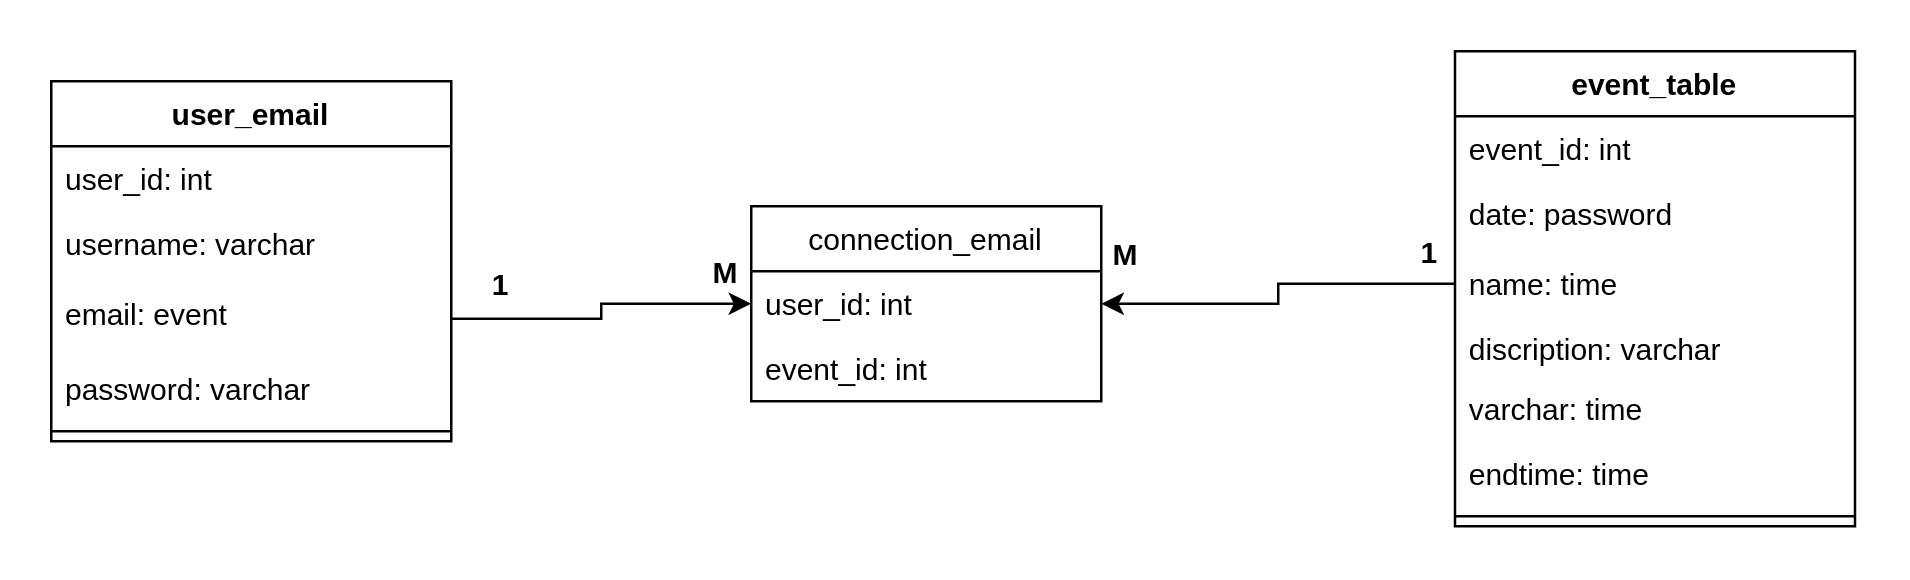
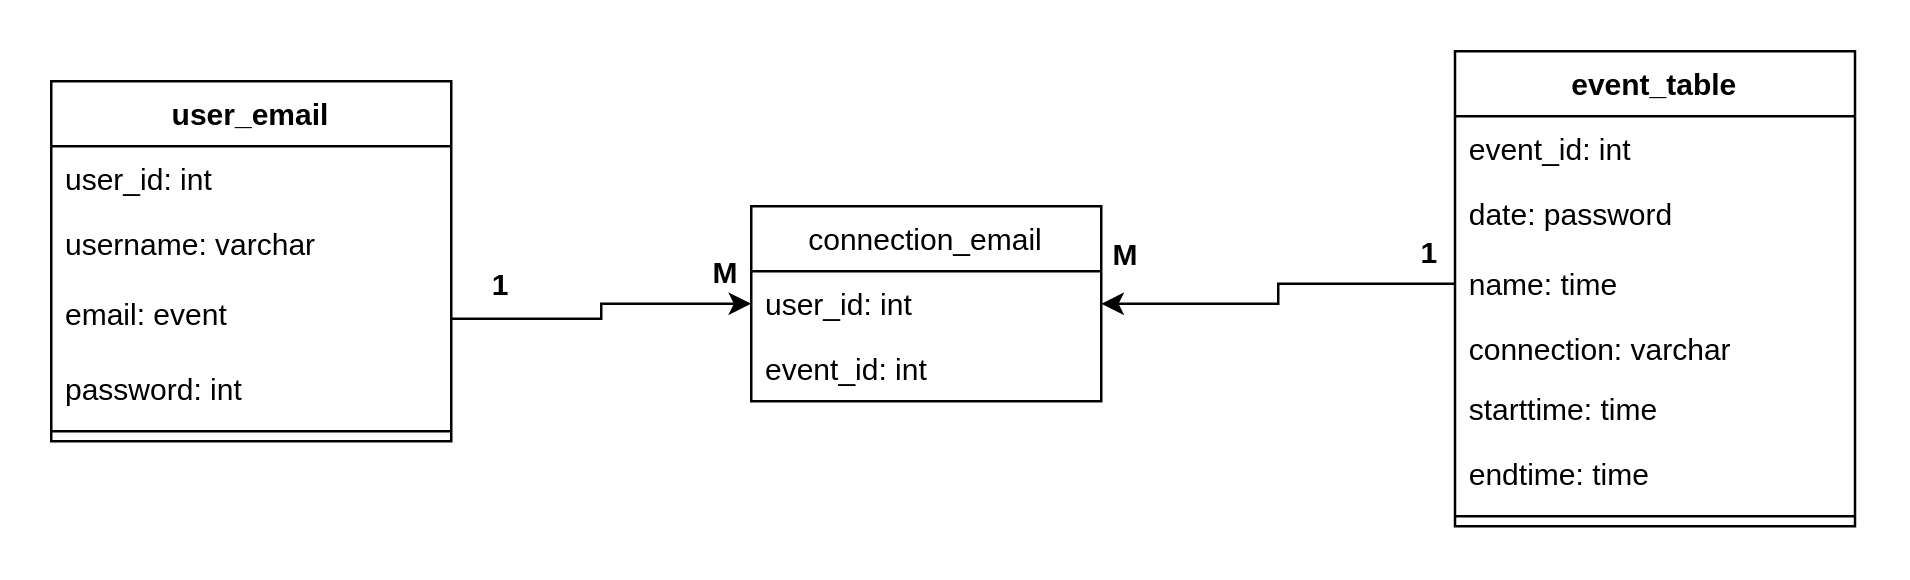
node "discription: varchar": label "discription: varchar" -> "connection: varchar"
node "password: varchar": label "password: varchar" -> "password: int"
node "varchar: time": label "varchar: time" -> "starttime: time"
